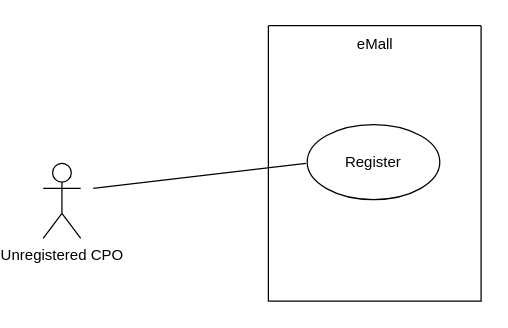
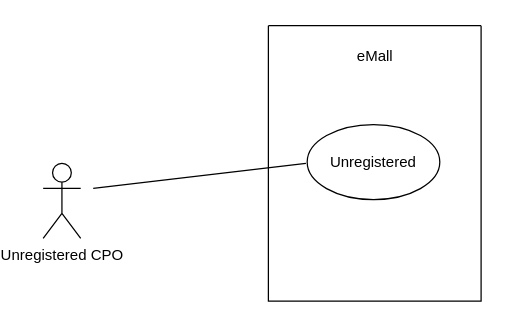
node "eMall": moved (374, 44) -> (374, 57)
node "Register": label "Register" -> "Unregistered"
